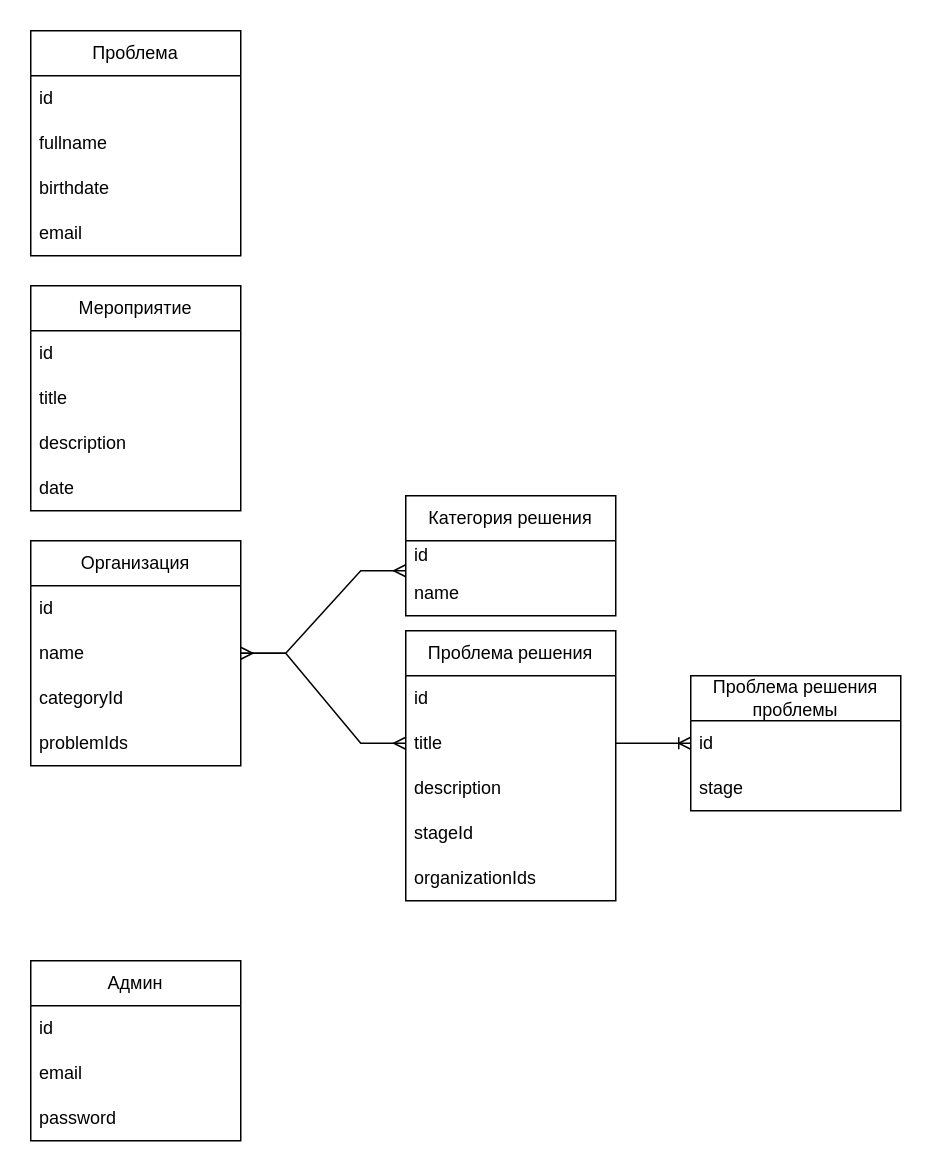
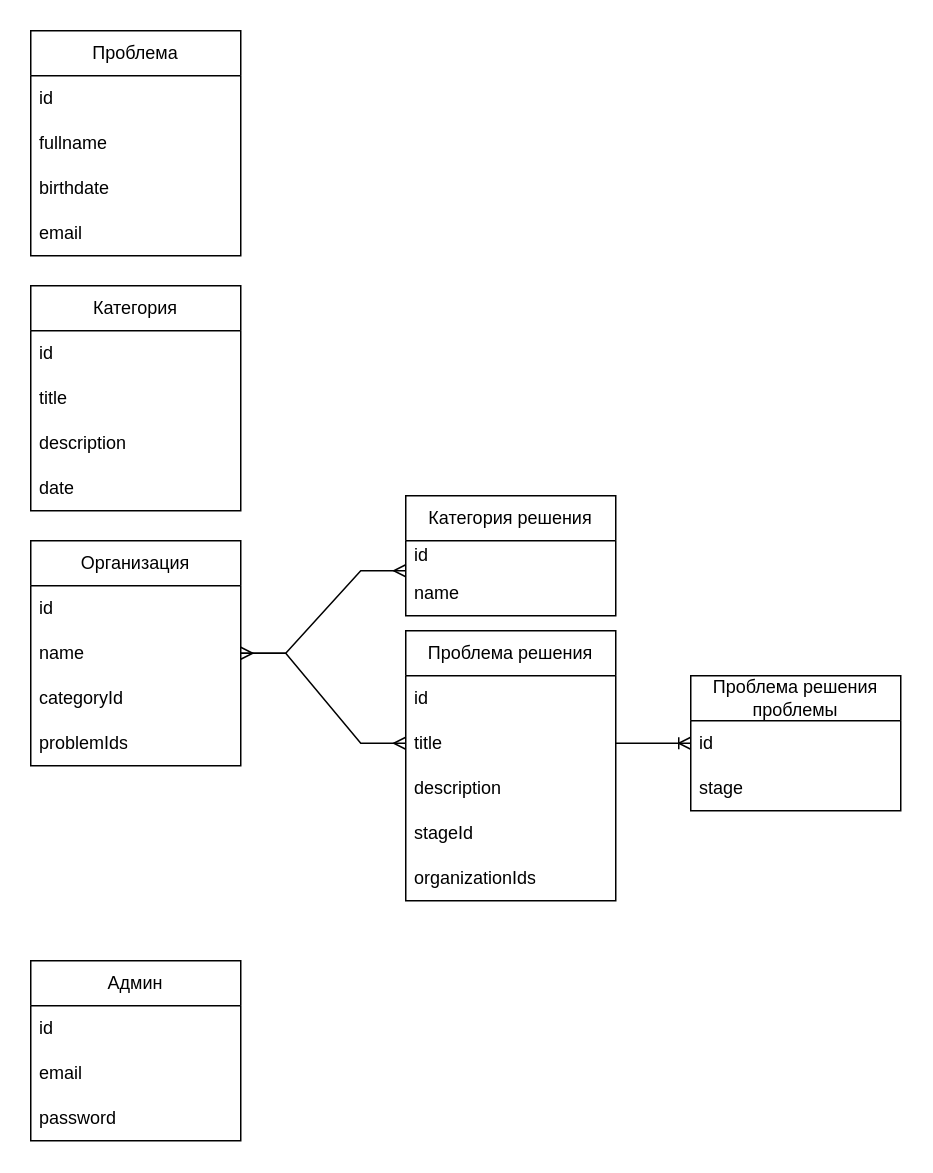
node "Мероприятие": label "Мероприятие" -> "Категория"
